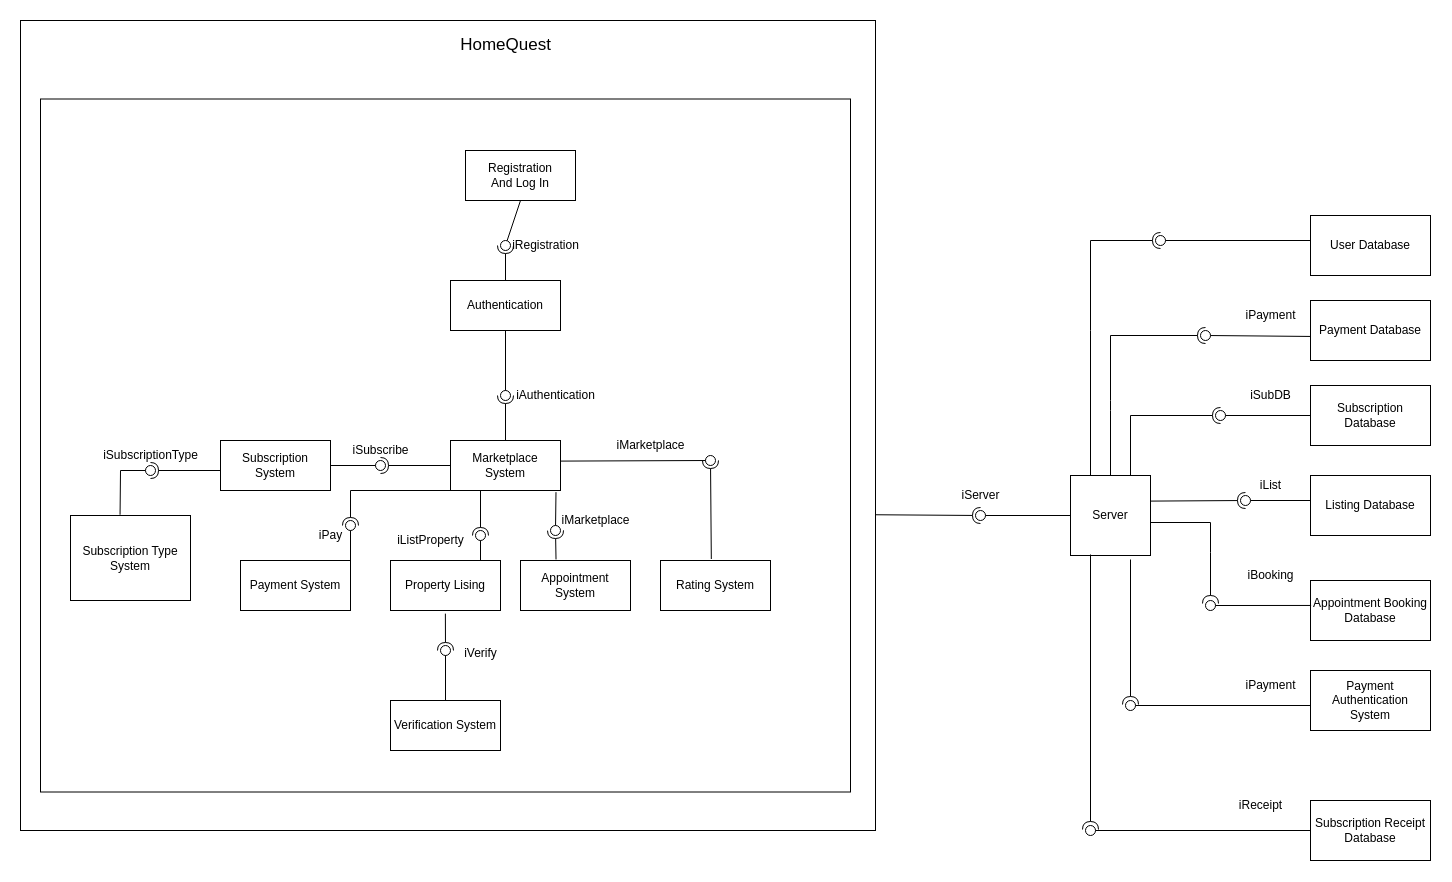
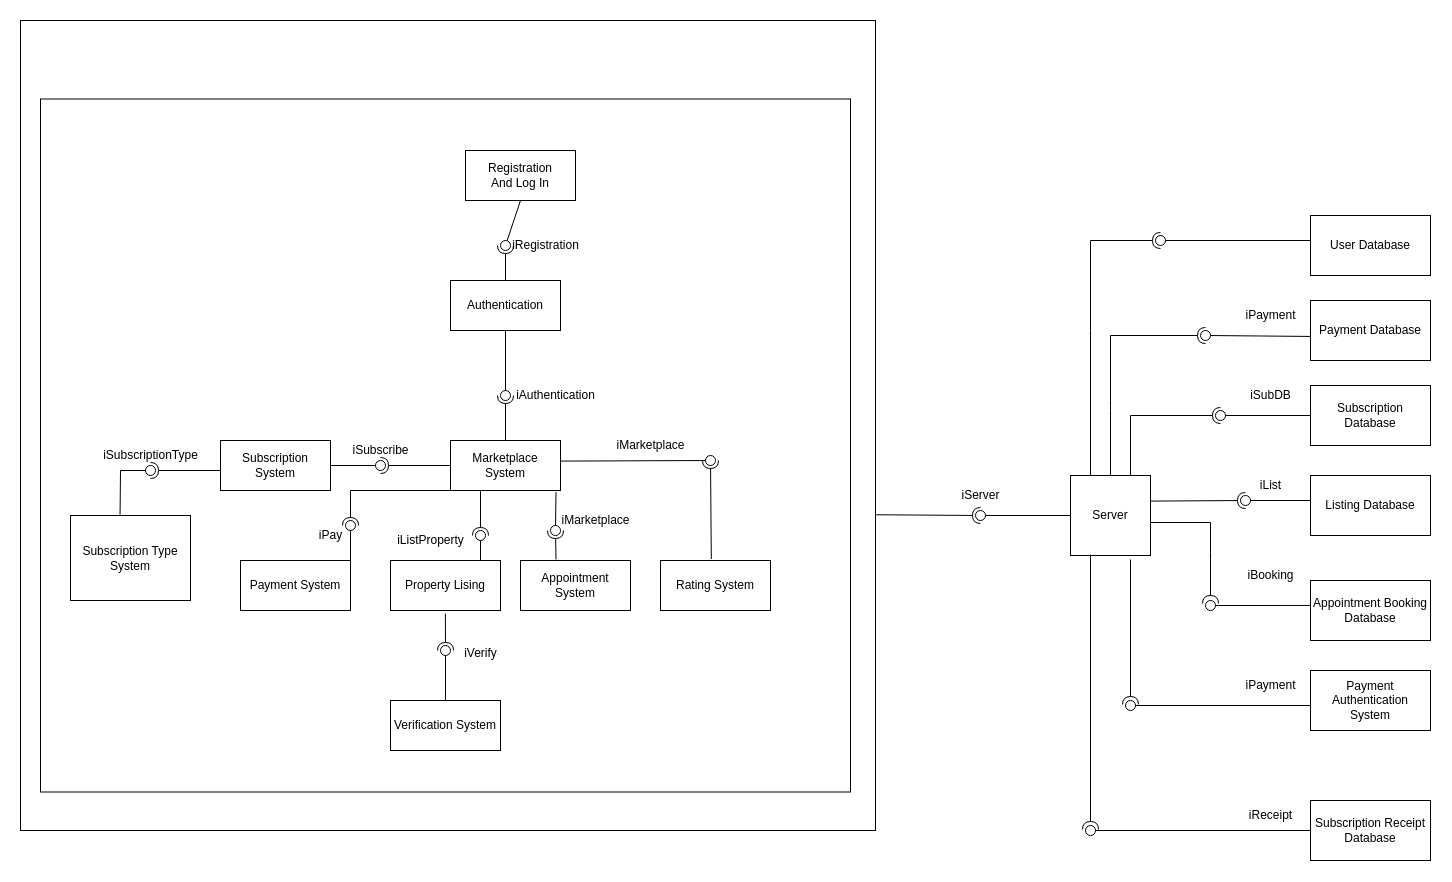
node "HomeQuest": removed
node "iReceipt": moved (1261, 806) -> (1271, 816)
